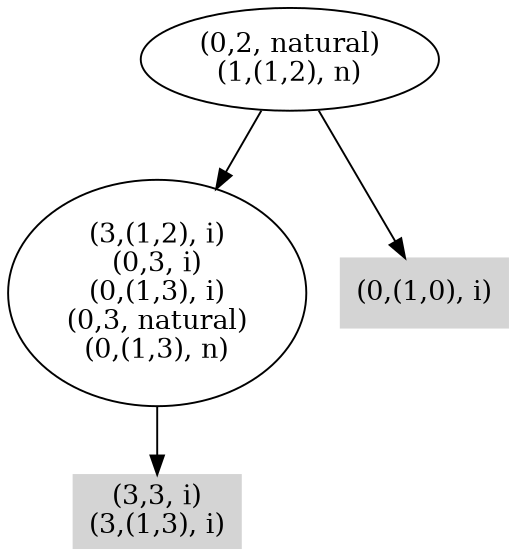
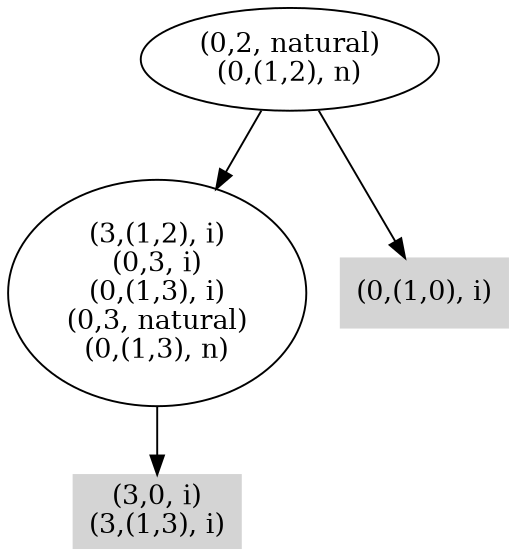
node "(0,2, natural) (1,(1,2), n)": label "(0,2, natural) (1,(1,2), n)" -> "(0,2, natural) (0,(1,2), n)"
node "(3,3, i) (3,(1,3), i)": label "(3,3, i) (3,(1,3), i)" -> "(3,0, i) (3,(1,3), i)"
